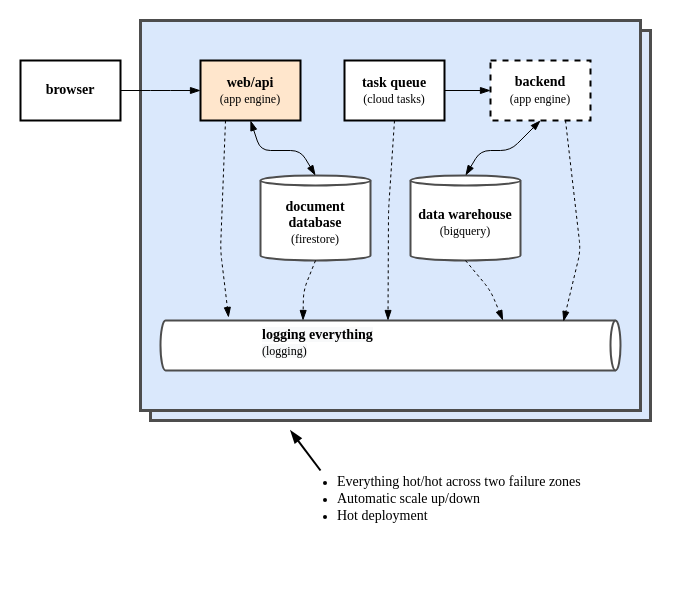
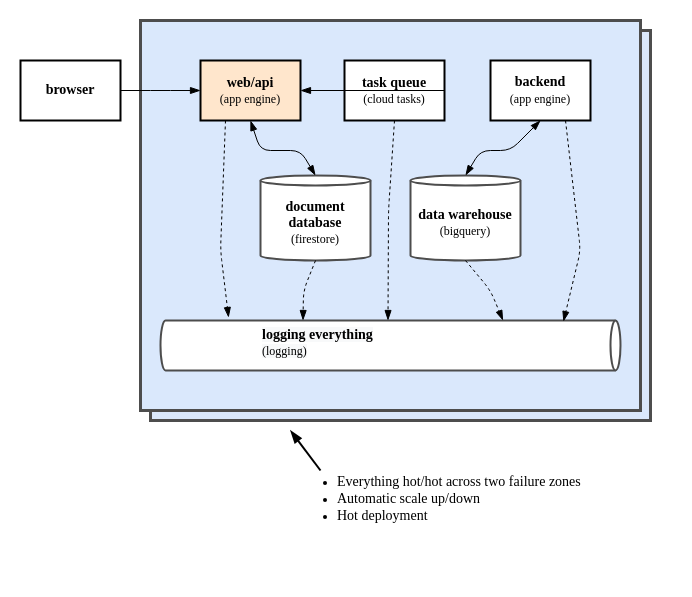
edge "task queue (cloud tasks)" -> "backend (app engine)": now "task queue (cloud tasks)" -> "web/api (app engine)"
node "backend (app engine)": style dashed -> solid
